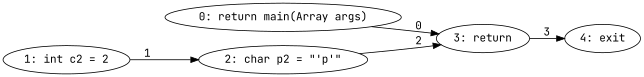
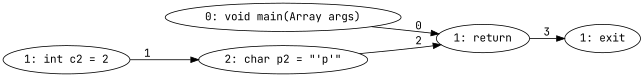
node "0: return main(Array args)": label "0: return main(Array args)" -> "0: void main(Array args)"
node "3: return": label "3: return" -> "1: return"
node "4: exit": label "4: exit" -> "1: exit"
